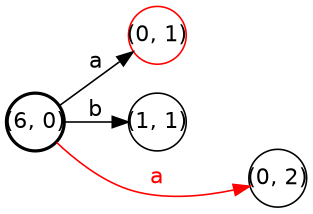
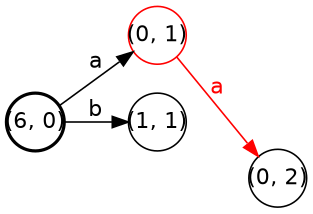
edge "(6, 0)" -> "(0, 2)": now "(0, 1)" -> "(0, 2)"
